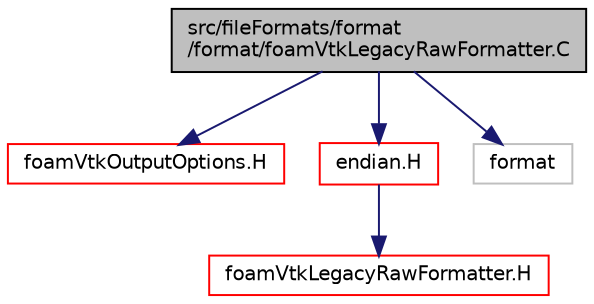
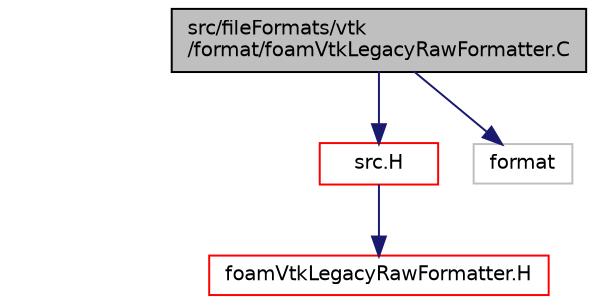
node "src/fileFormats/format /format/foamVtkLegacyRawFormatter.C": label "src/fileFormats/format /format/foamVtkLegacyRawFormatter.C" -> "src/fileFormats/vtk /format/foamVtkLegacyRawFormatter.C"
node "foamVtkOutputOptions.H": removed
node "endian.H": label "endian.H" -> "src.H"
